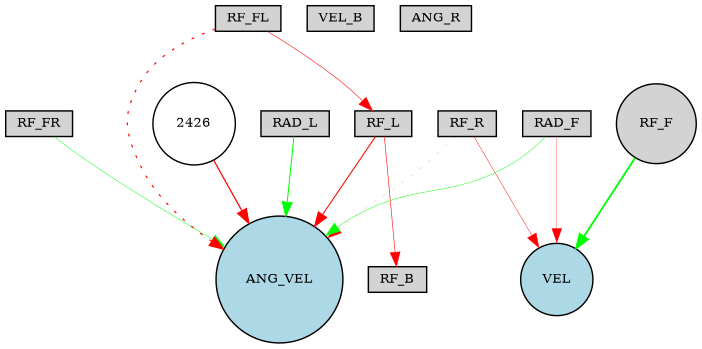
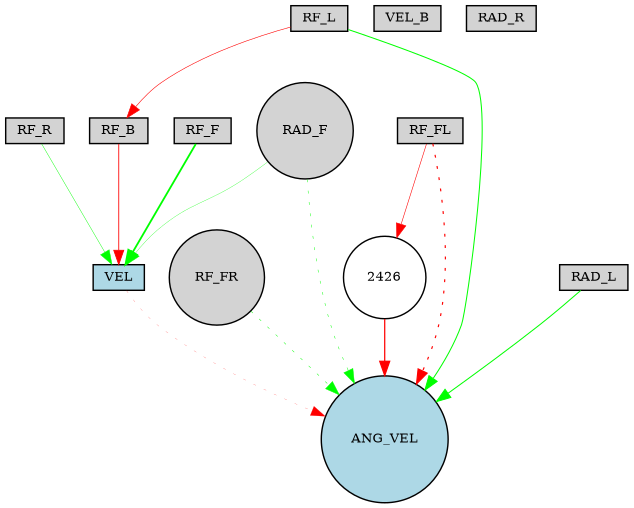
node "ANG_R": label "ANG_R" -> "RAD_R"
edge "RF_FL" -> "RF_L": now "RF_FL" -> "2426"
node "RF_FR": shape box -> circle
node "RAD_F": shape box -> circle
node "RF_F": shape circle -> box
edge "RF_L" -> "ANG_VEL": color red -> green
edge "RAD_F" -> "VEL": color red -> green
edge "RF_R" -> "ANG_VEL": now "VEL" -> "ANG_VEL"
edge "RF_R" -> "VEL": color red -> green
edge "RAD_F" -> "ANG_VEL": style solid -> dotted
edge "RF_FR" -> "ANG_VEL": style solid -> dotted
edge "RF_B" -> "VEL": added
node "VEL": shape circle -> box
